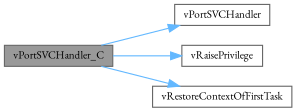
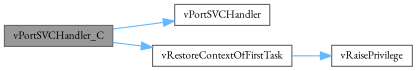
edge "vPortSVCHandler_C" -> "vRaisePrivilege": now "vRestoreContextOfFirstTask" -> "vRaisePrivilege"
